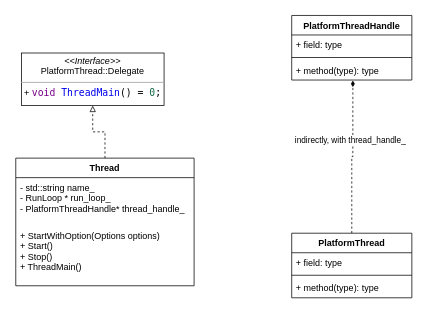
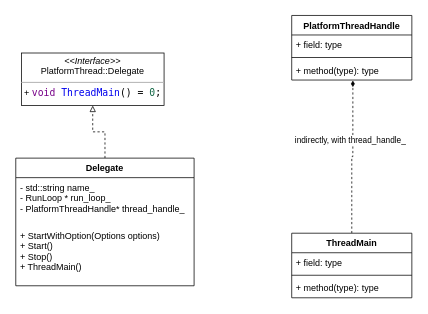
node "Thread": label "Thread" -> "Delegate"
node "PlatformThread": label "PlatformThread" -> "ThreadMain"
